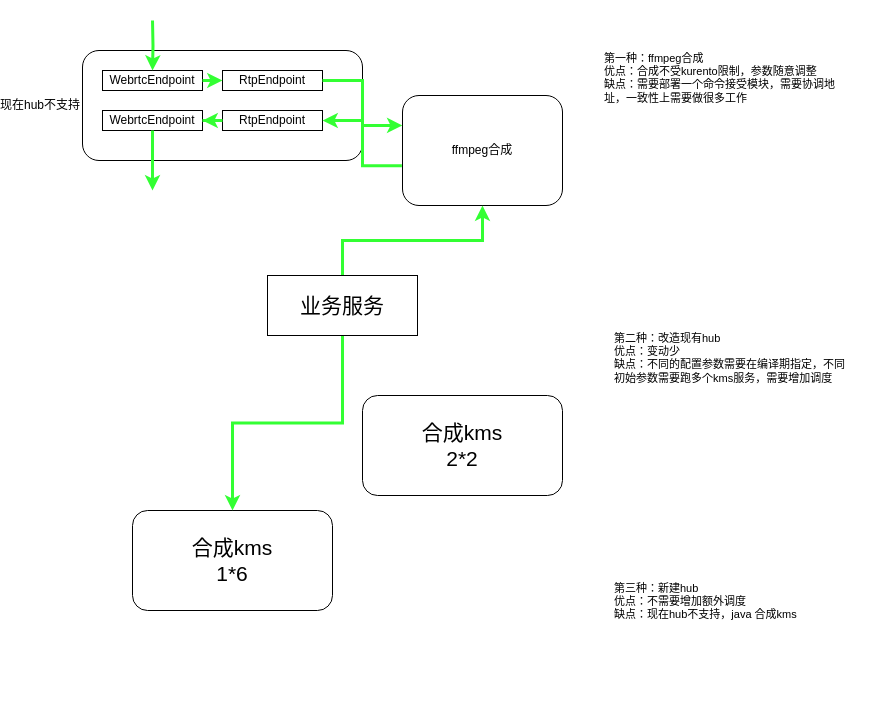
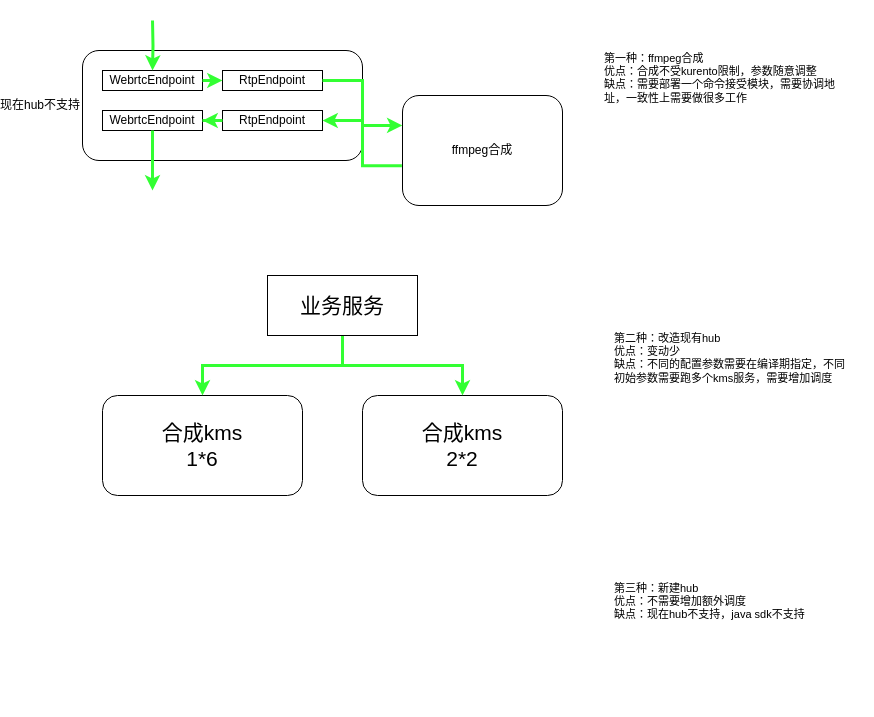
edge "业务服务" -> "ffmpeg合成": now "业务服务" -> "合成kms 2*2"
node "合成kms 1*6": moved (233, 561) -> (203, 446)
node "第三种：新建hub 优点：不需要增加额外调度 缺点：现在hub不支持，java 合成kms": label "第三种：新建hub 优点：不需要增加额外调度 缺点：现在hub不支持，java 合成kms" -> "第三种：新建hub 优点：不需要增加额外调度 缺点：现在hub不支持，java sdk不支持"
